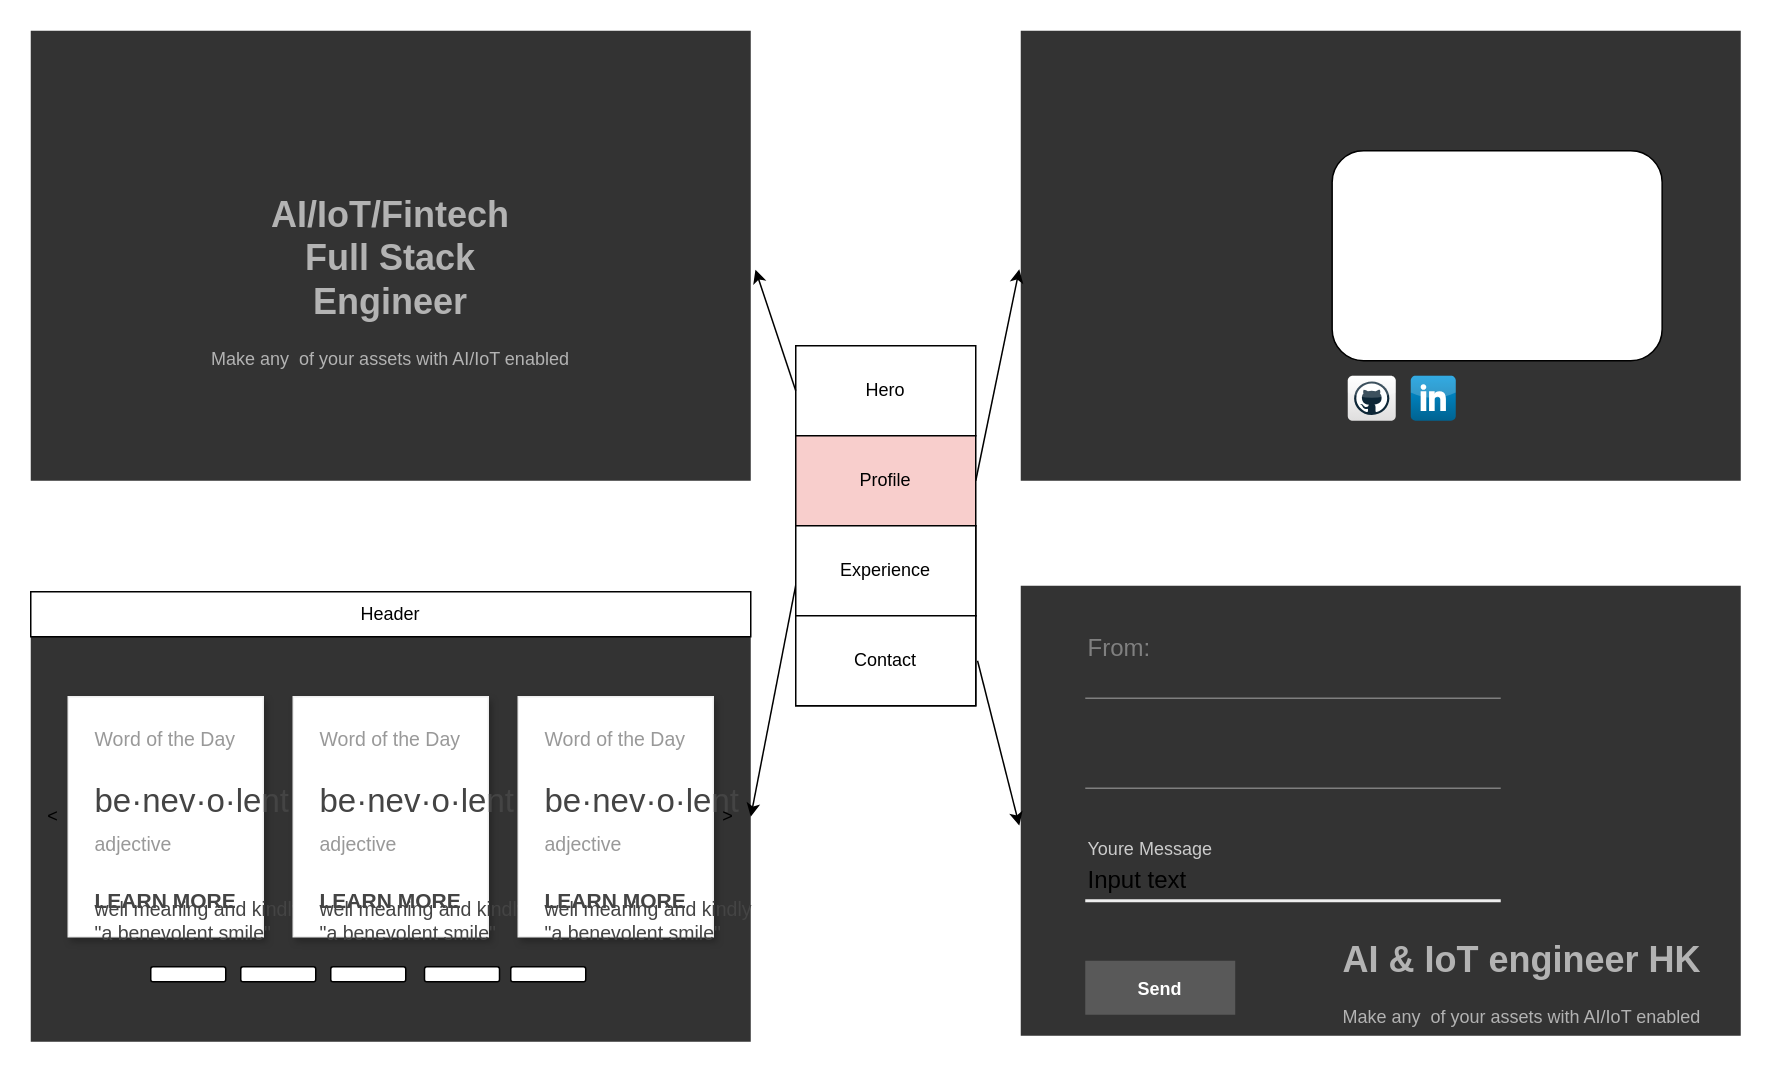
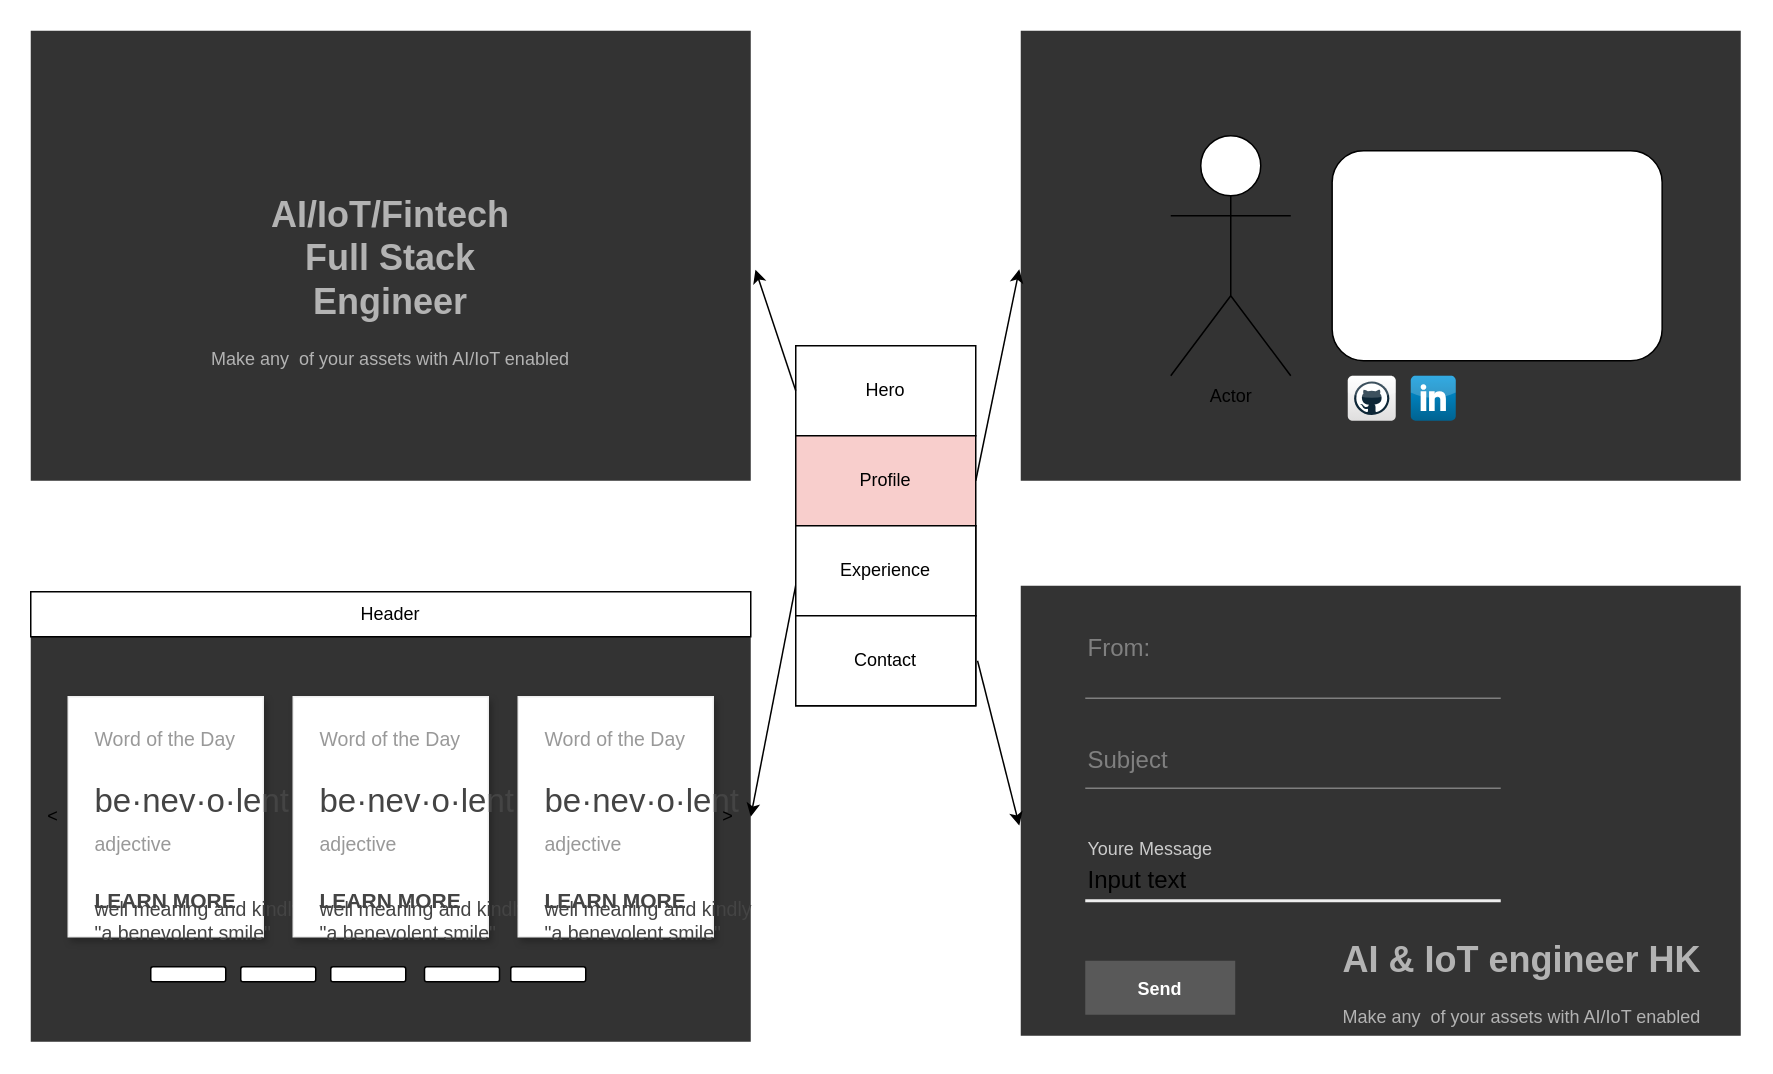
node "Actor": added
node "Subject": added
